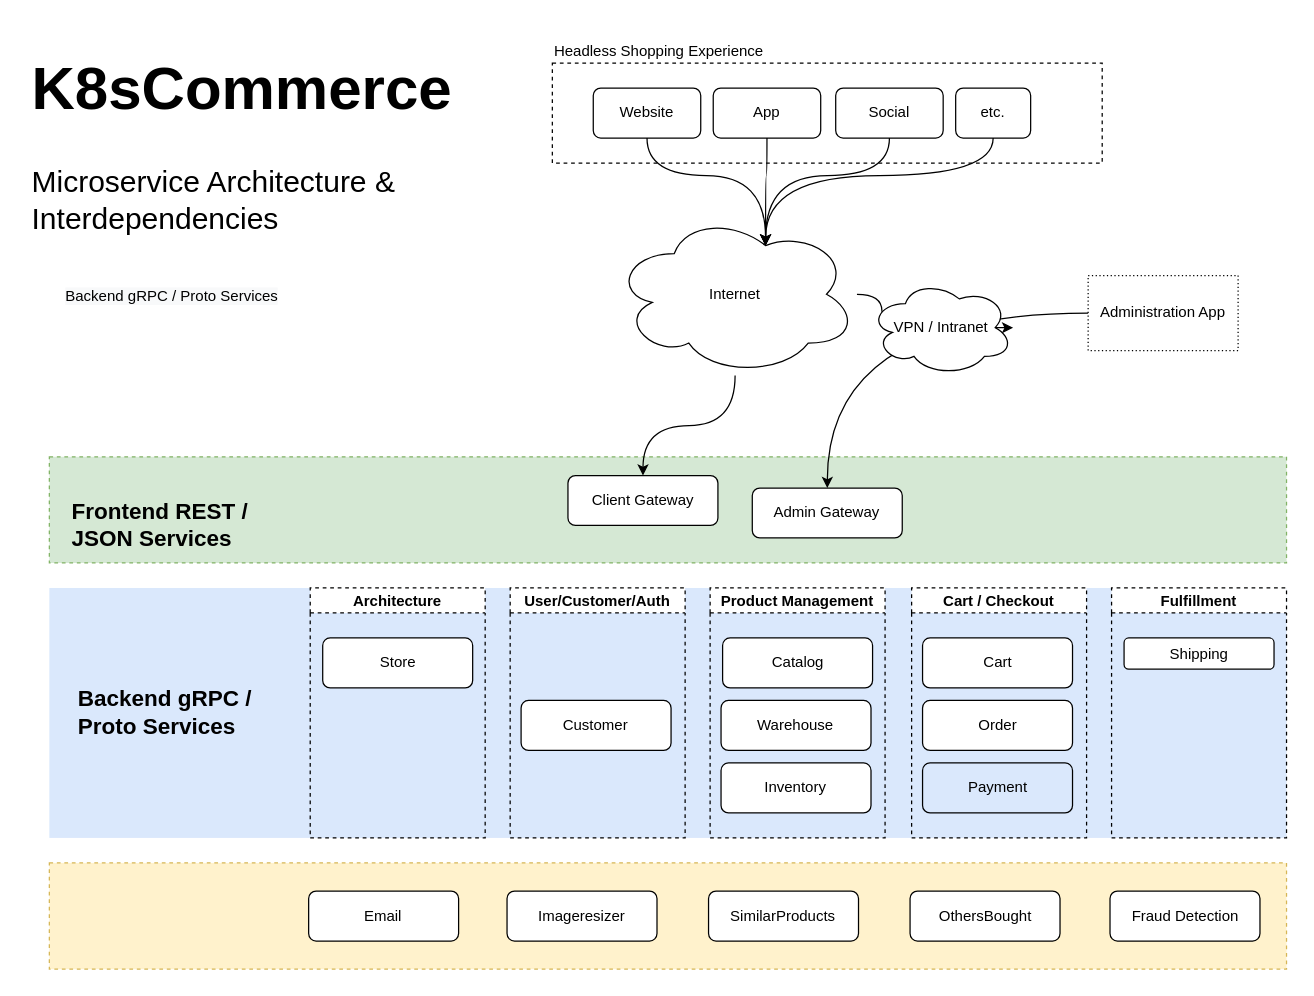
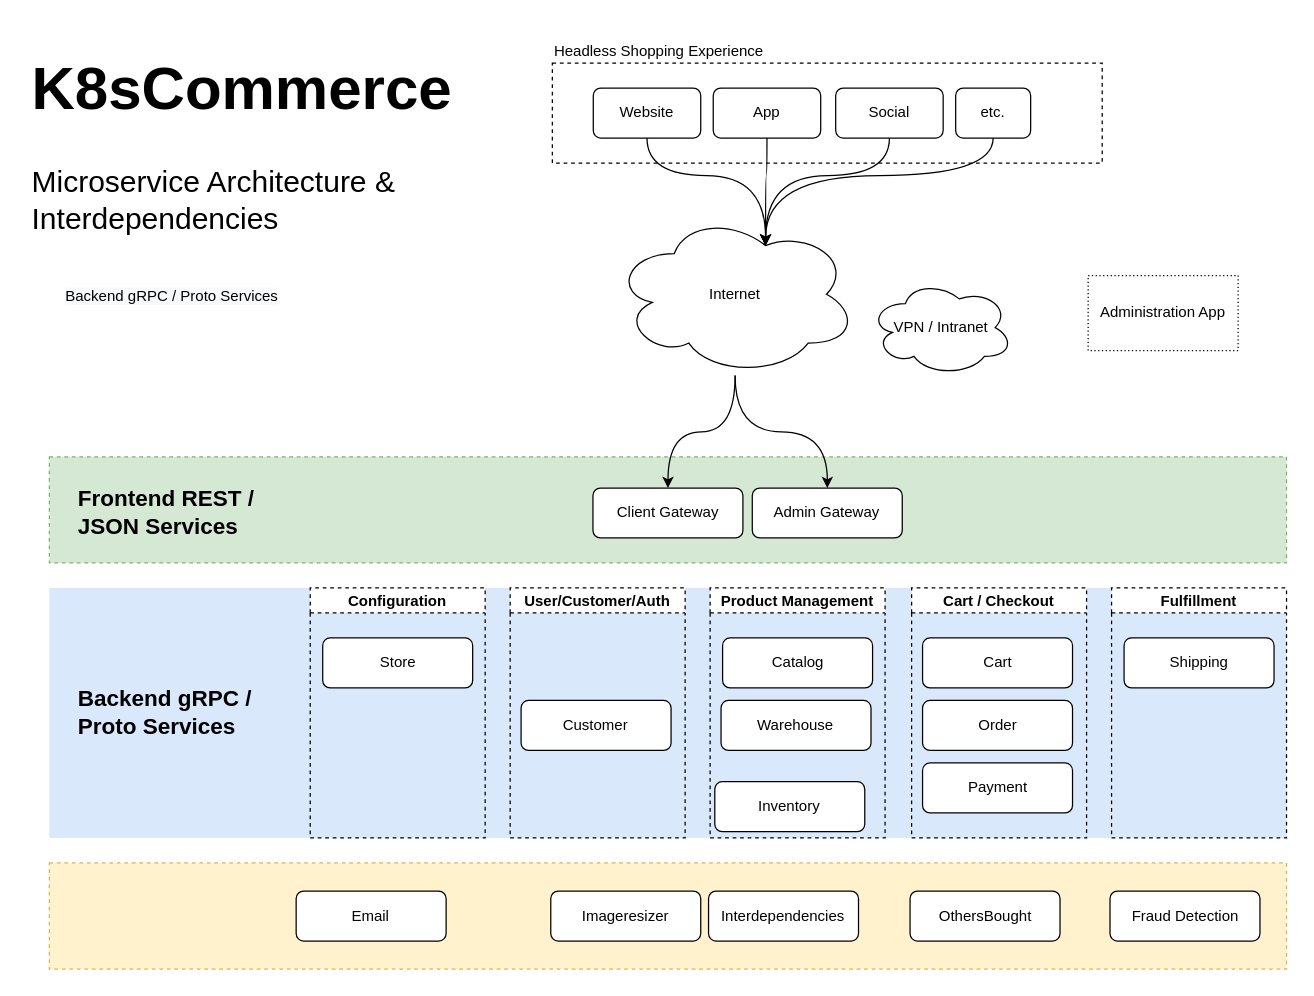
edge "Internet" -> "VPN / Intranet": now "Internet" -> "Admin Gateway"
edge "Administration App" -> "Admin Gateway": removed
node "Client Gateway": moved (643, 501) -> (668, 513)
node "Frontend REST / JSON Services": moved (163, 526) -> (169, 513)
node "Architecture": label "Architecture" -> "Configuration"
node "Shipping": size 150x31 -> 150x50
node "Inventory": moved (796, 788) -> (790, 807)
node "Payment": fillcolor #dae8fc -> #ffffff
node "Email": moved (383, 916) -> (371, 916)
node "Imageresizer": moved (582, 916) -> (626, 916)
node "SimilarProducts": label "SimilarProducts" -> "Interdependencies"
